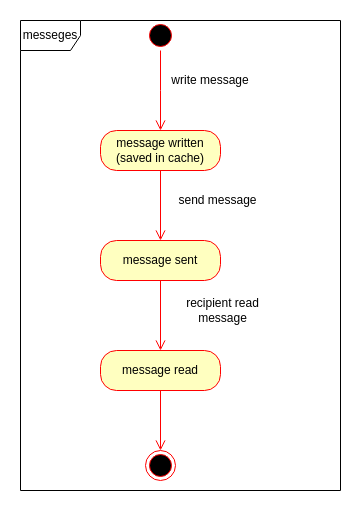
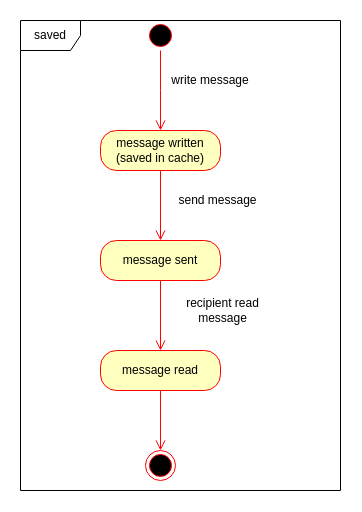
node "messeges": label "messeges" -> "saved"
